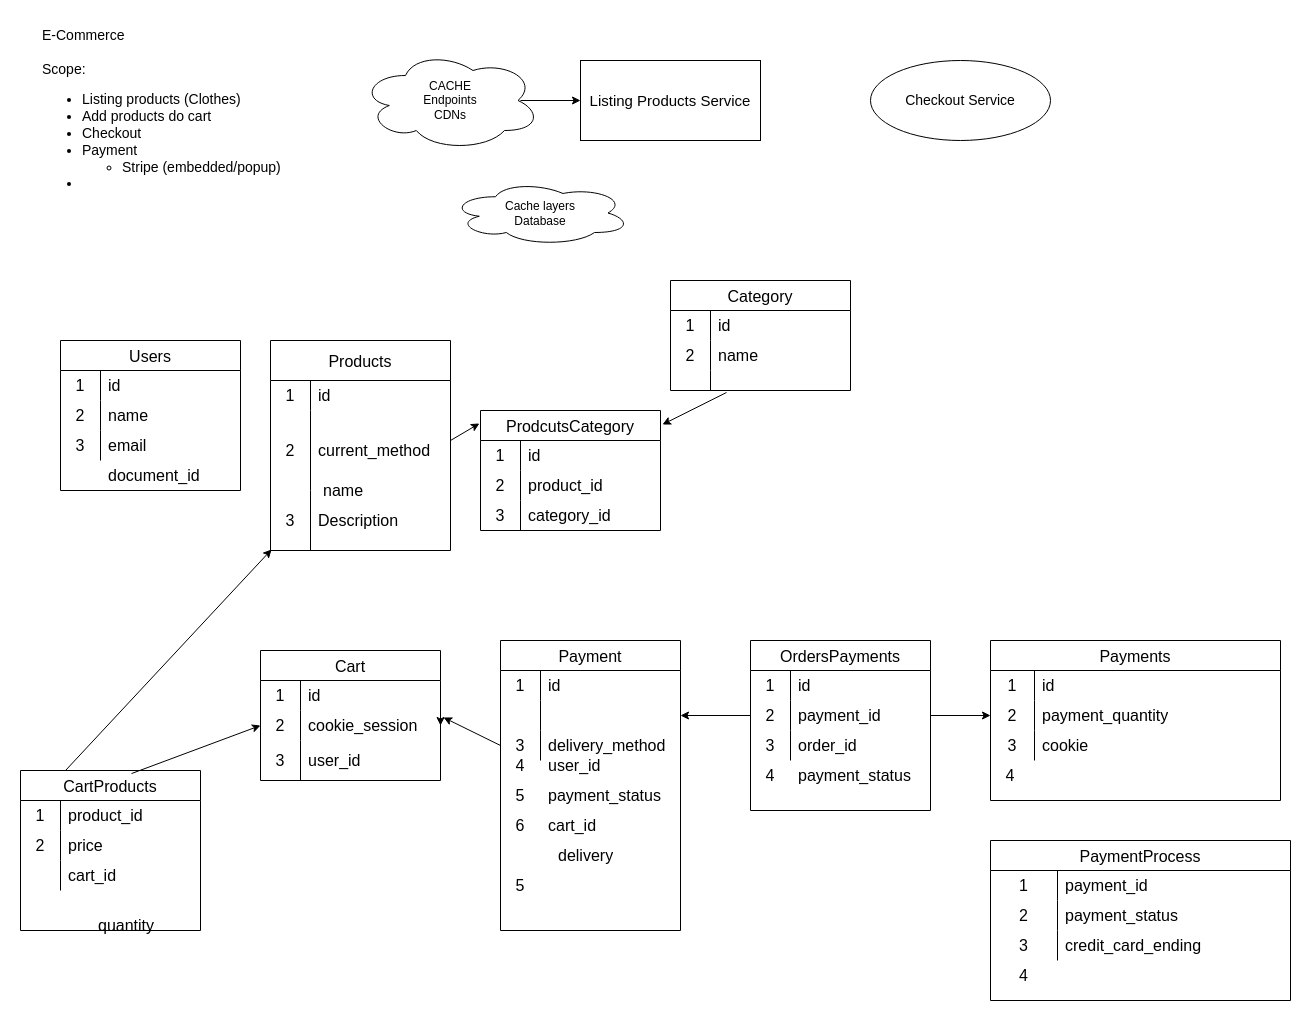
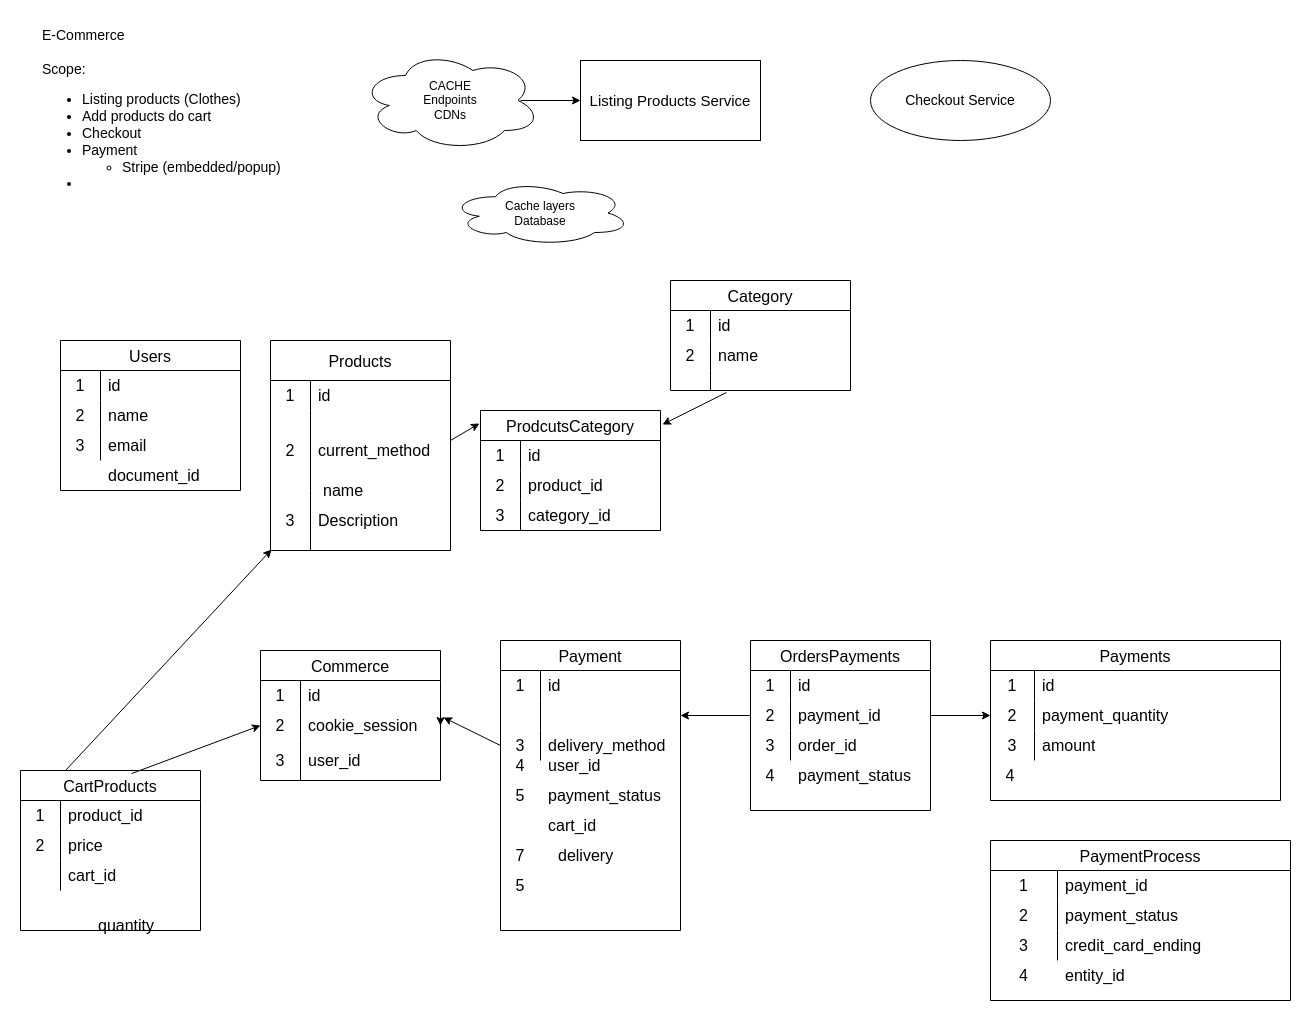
node "Cart": label "Cart" -> "Commerce"
node "cookie": label "cookie" -> "amount"
node "6": removed
node "7": added
node "entity_id": added
